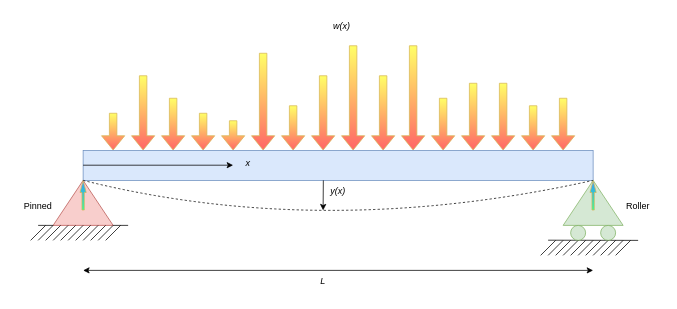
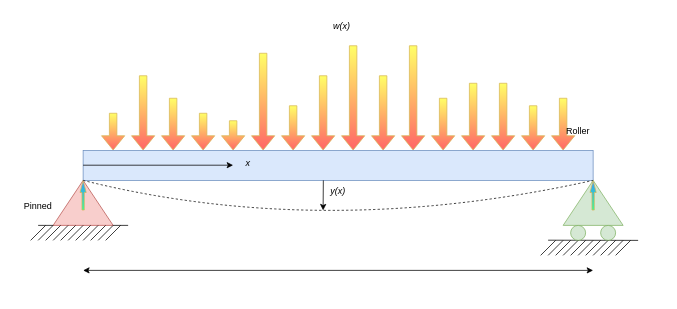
node "Roller": moved (638, 207) -> (578, 132)
node "L": removed
